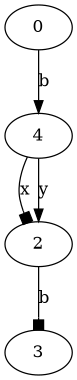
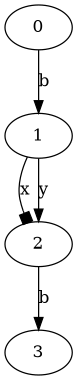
node "4": label "4" -> "1"
edge "2" -> "3": arrowhead box -> normal
